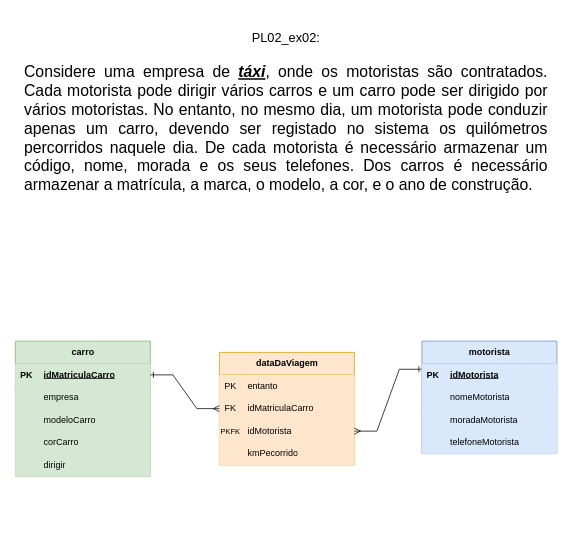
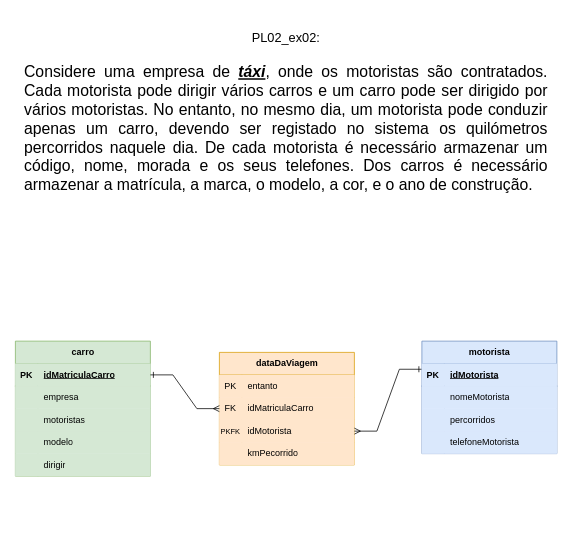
node "modeloCarro": label "modeloCarro" -> "motoristas"
node "moradaMotorista": label "moradaMotorista" -> "percorridos"
node "corCarro": label "corCarro" -> "modelo"
